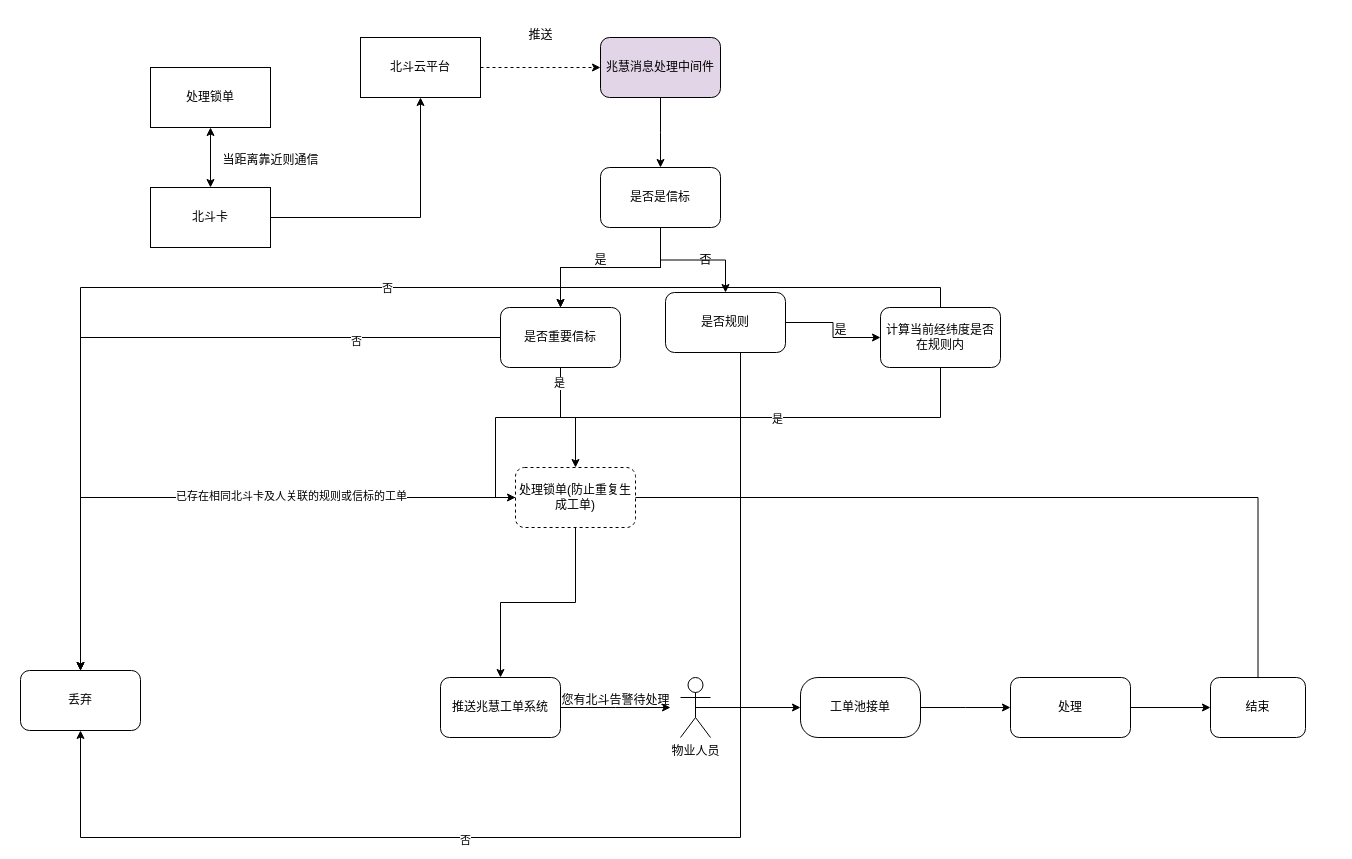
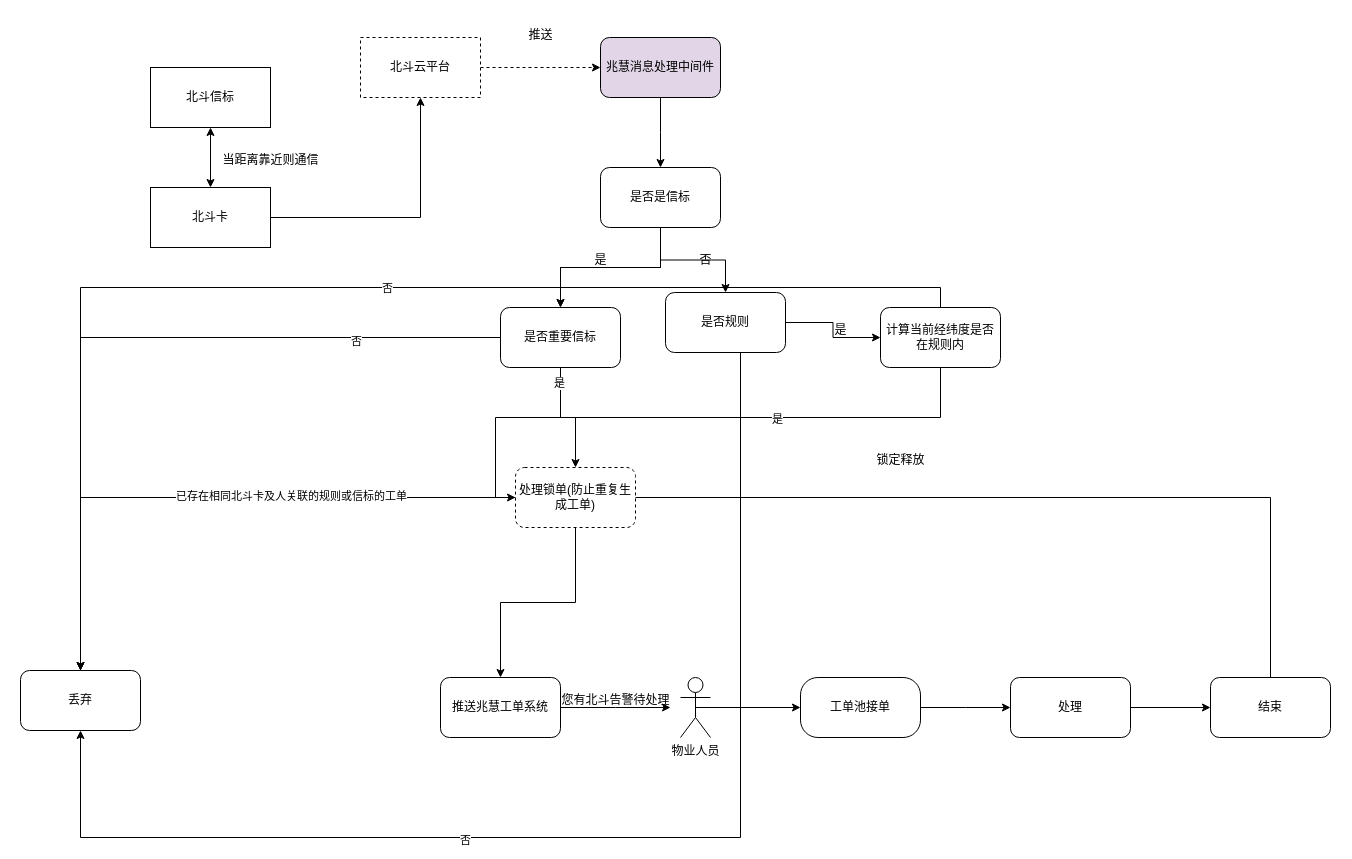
node "北斗云平台": style solid -> dashed
node "处理锁单": label "处理锁单" -> "北斗信标"
node "锁定释放": added
node "结束": size 95x60 -> 120x60
